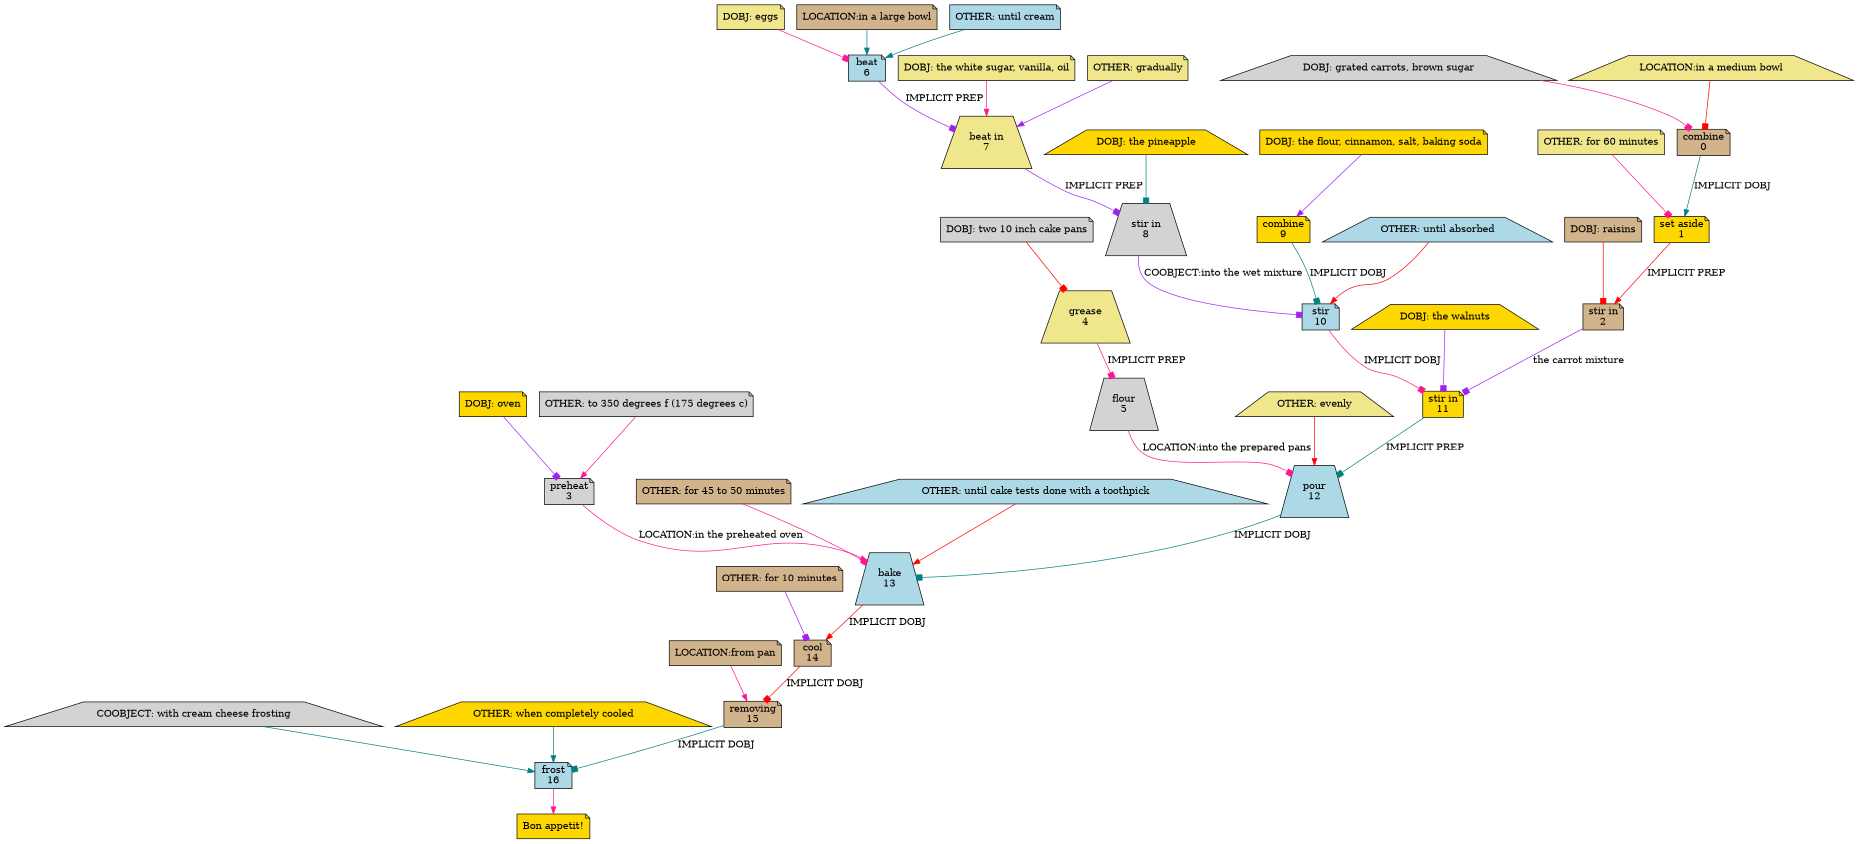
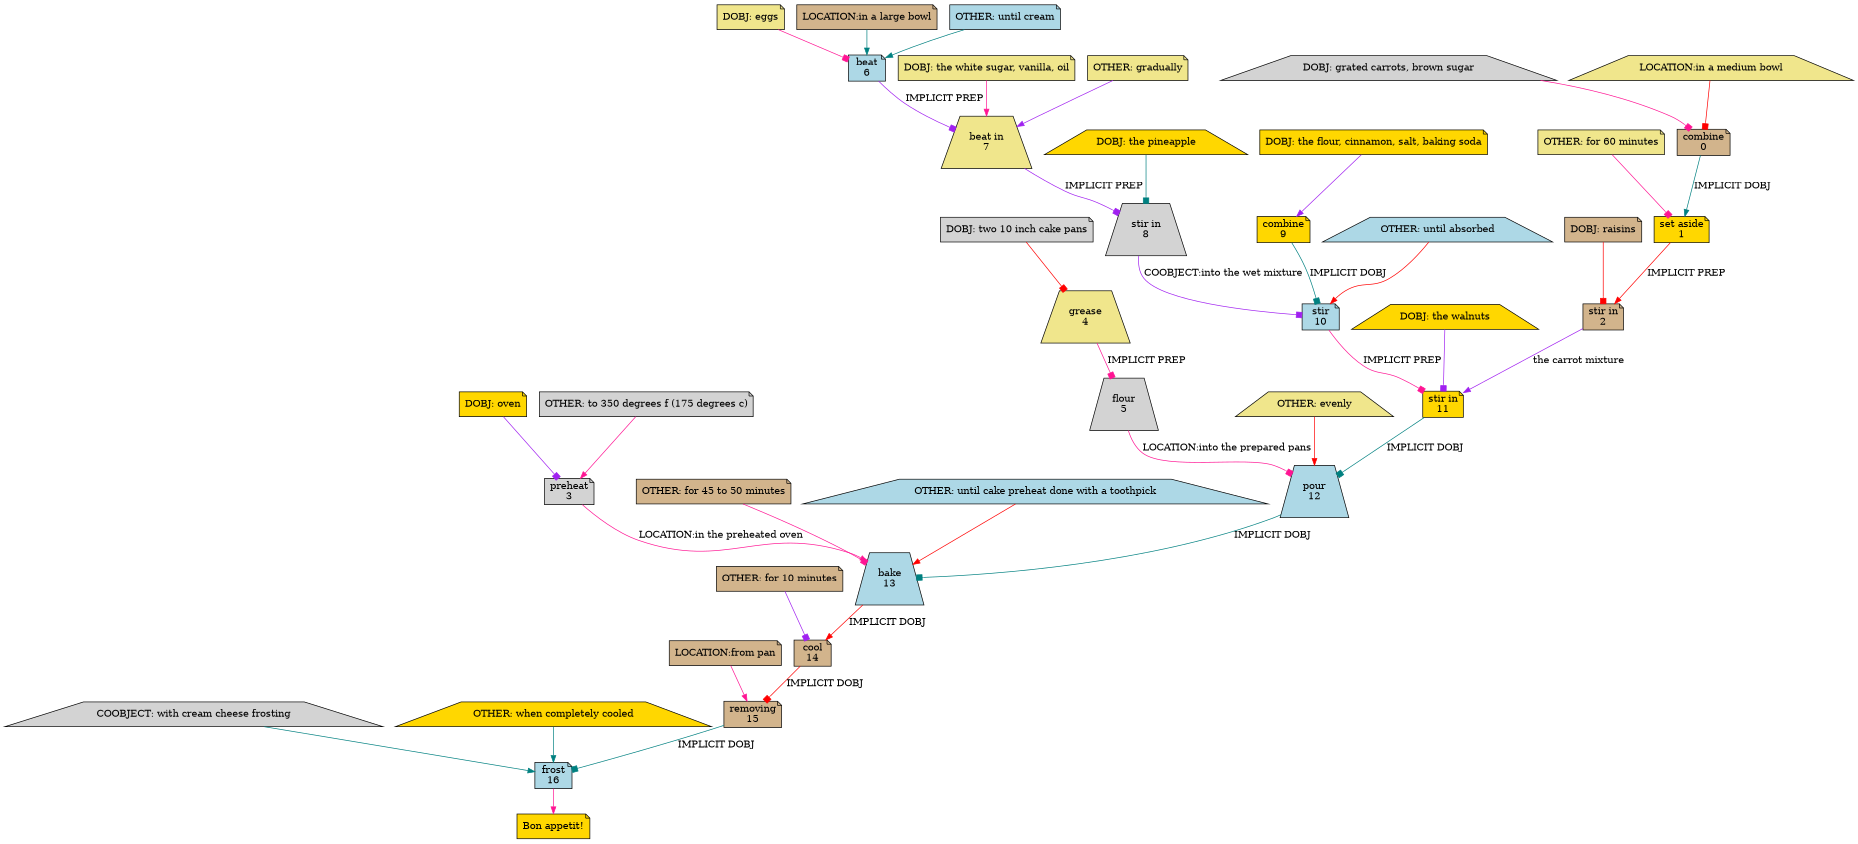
edge "stir in 2" -> "stir in 11": arrowhead box -> normal
edge "stir 10" -> "stir in 11": label "IMPLICIT DOBJ" -> "IMPLICIT PREP"
edge "stir in 11" -> "pour 12": label "IMPLICIT PREP" -> "IMPLICIT DOBJ"
node "OTHER: until cake tests done with a toothpick": label "OTHER: until cake tests done with a toothpick" -> "OTHER: until cake preheat done with a toothpick"
